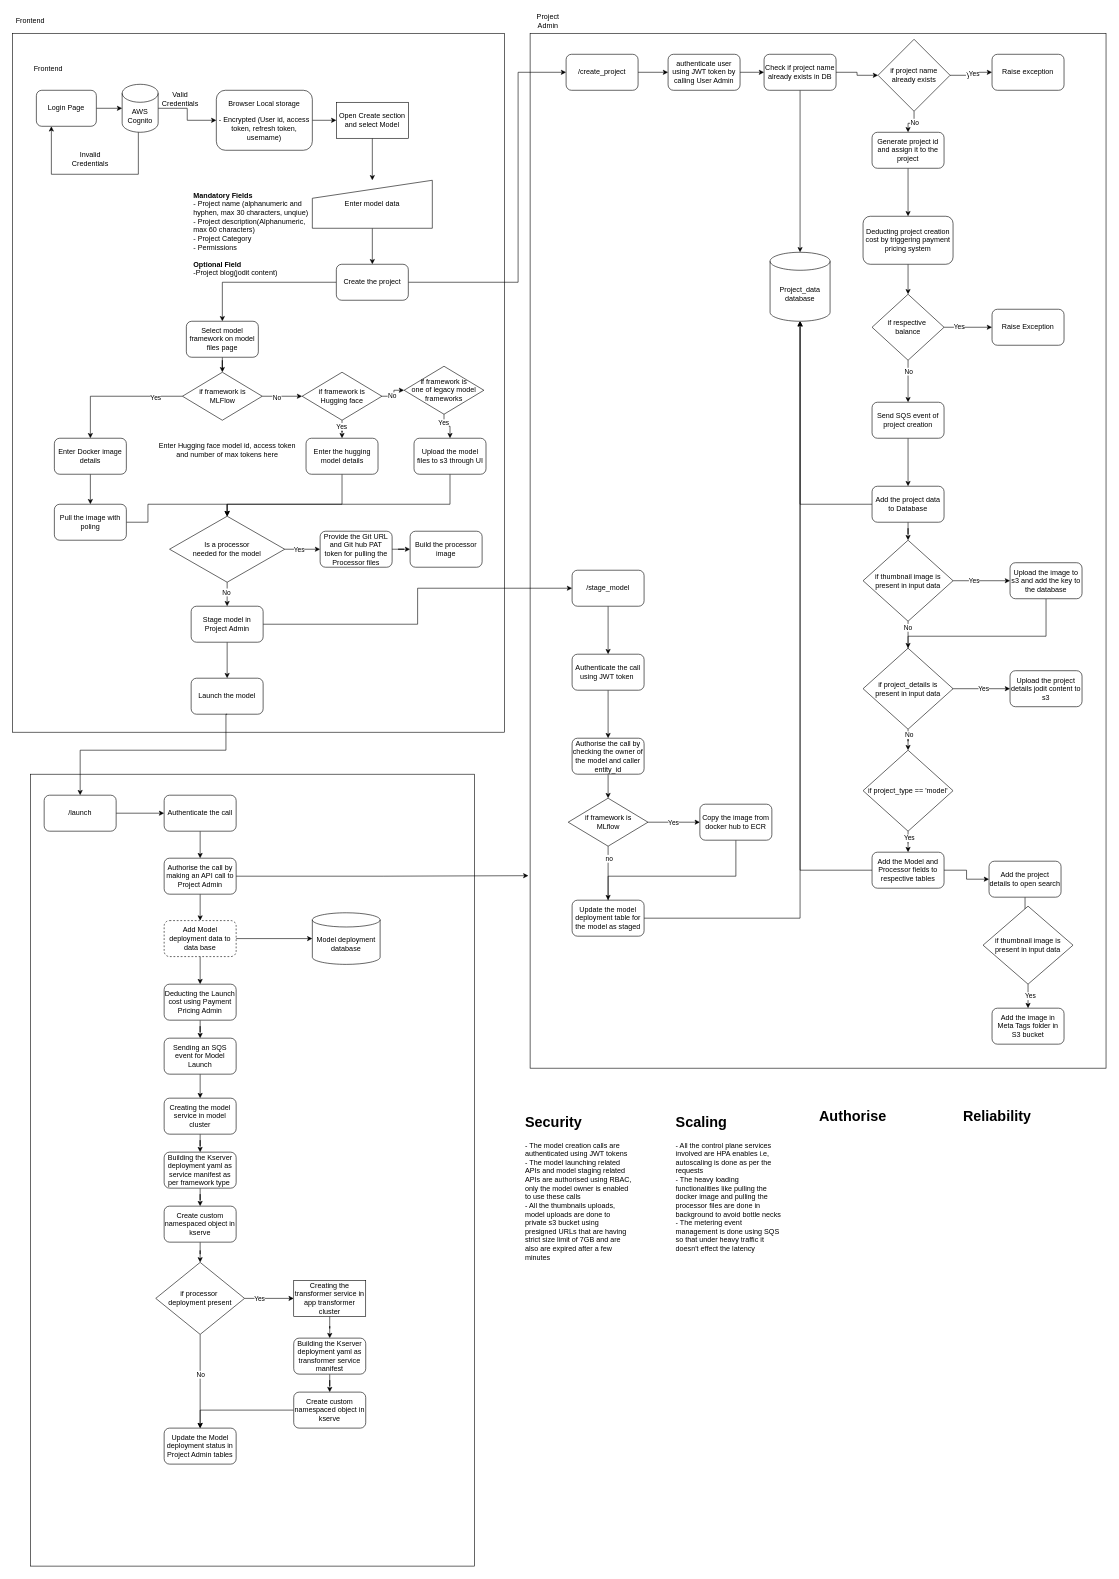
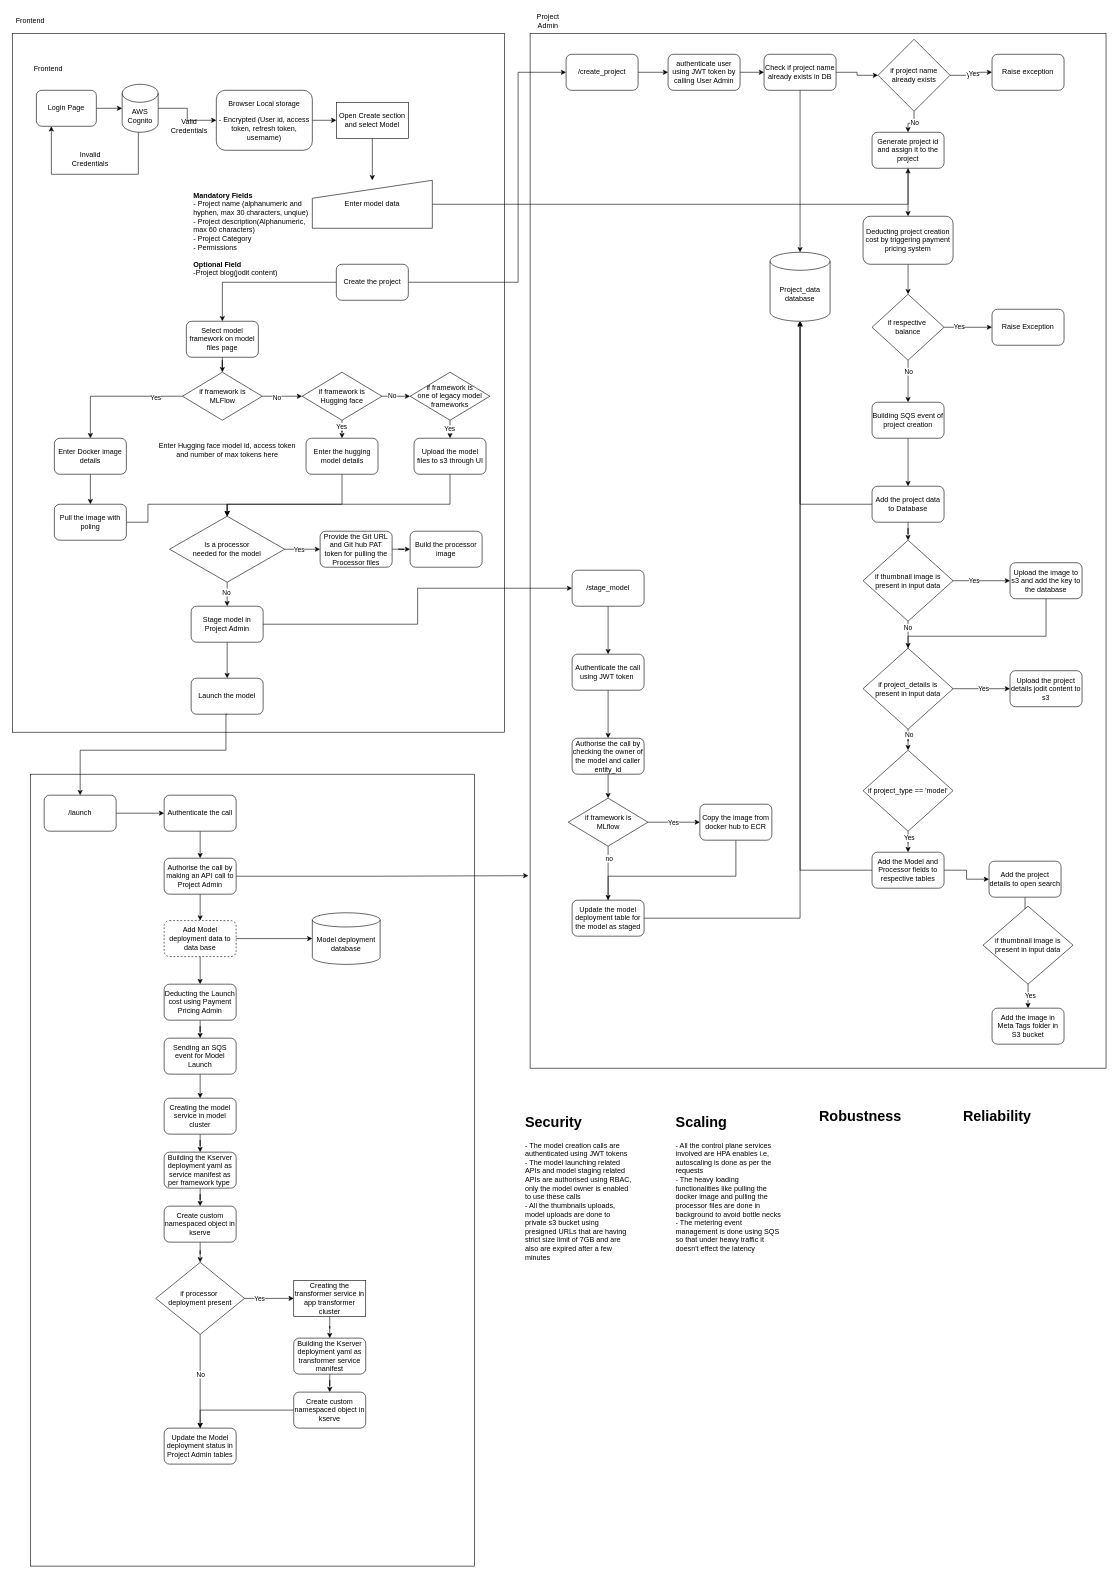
node "Valid Credentials": moved (180, 99) -> (189, 126)
edge "Enter model data" -> "Create the project": now "Enter model data" -> "Generate project id and assign it to the project"
node "if framework is one of legacy model frameworks": moved (444, 390) -> (450, 396)
node "Send SQS event of project creation": label "Send SQS event of project creation" -> "Building SQS event of project creation"
node "Authorise": label "Authorise" -> "Robustness"
